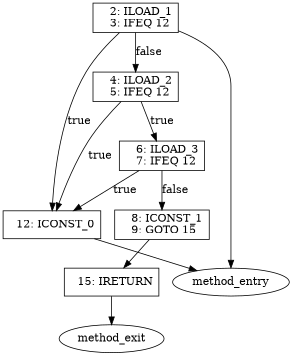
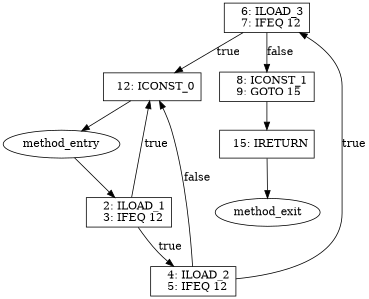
edge "2: ILOAD_1 3: IFEQ 12" -> "4: ILOAD_2 5: IFEQ 12": label "false" -> "true"
edge "2: ILOAD_1 3: IFEQ 12" -> "method_entry": reversed
edge "4: ILOAD_2 5: IFEQ 12" -> "12: ICONST_0": label "true" -> "false"
